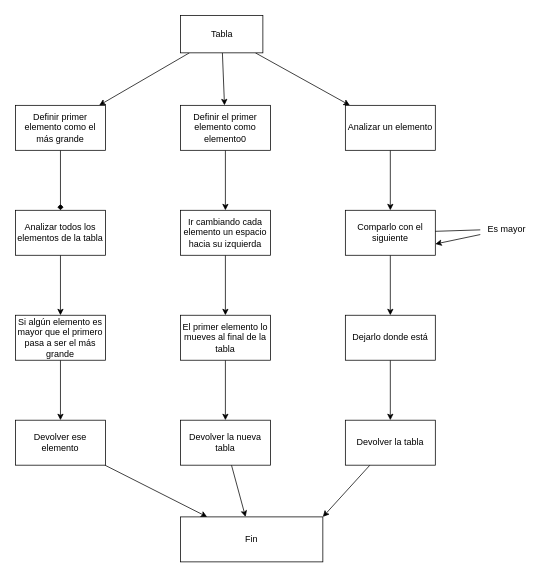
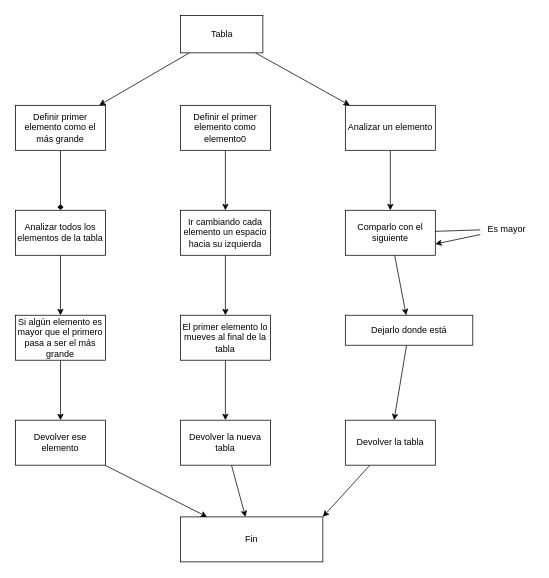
edge "Tabla" -> "Definir el primer elemento como elemento0": removed
node "Dejarlo donde está": size 90x45 -> 128x30
